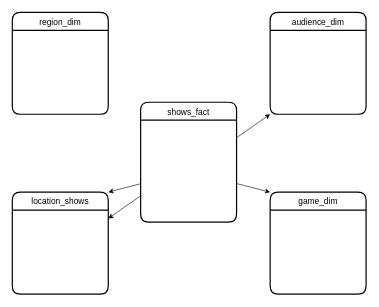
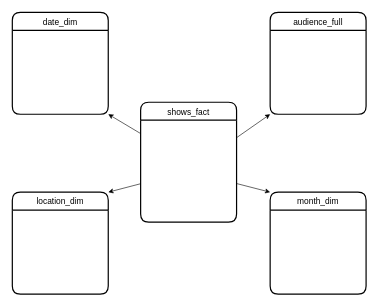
node "region_dim": label "region_dim" -> "date_dim"
node "audience_dim": label "audience_dim" -> "audience_full"
node "location_shows": label "location_shows" -> "location_dim"
node "game_dim": label "game_dim" -> "month_dim"
edge "shows_fact" -> "location_id location_audience location_region": now "shows_fact" -> "date_id month year month_name full_month_name_year"
